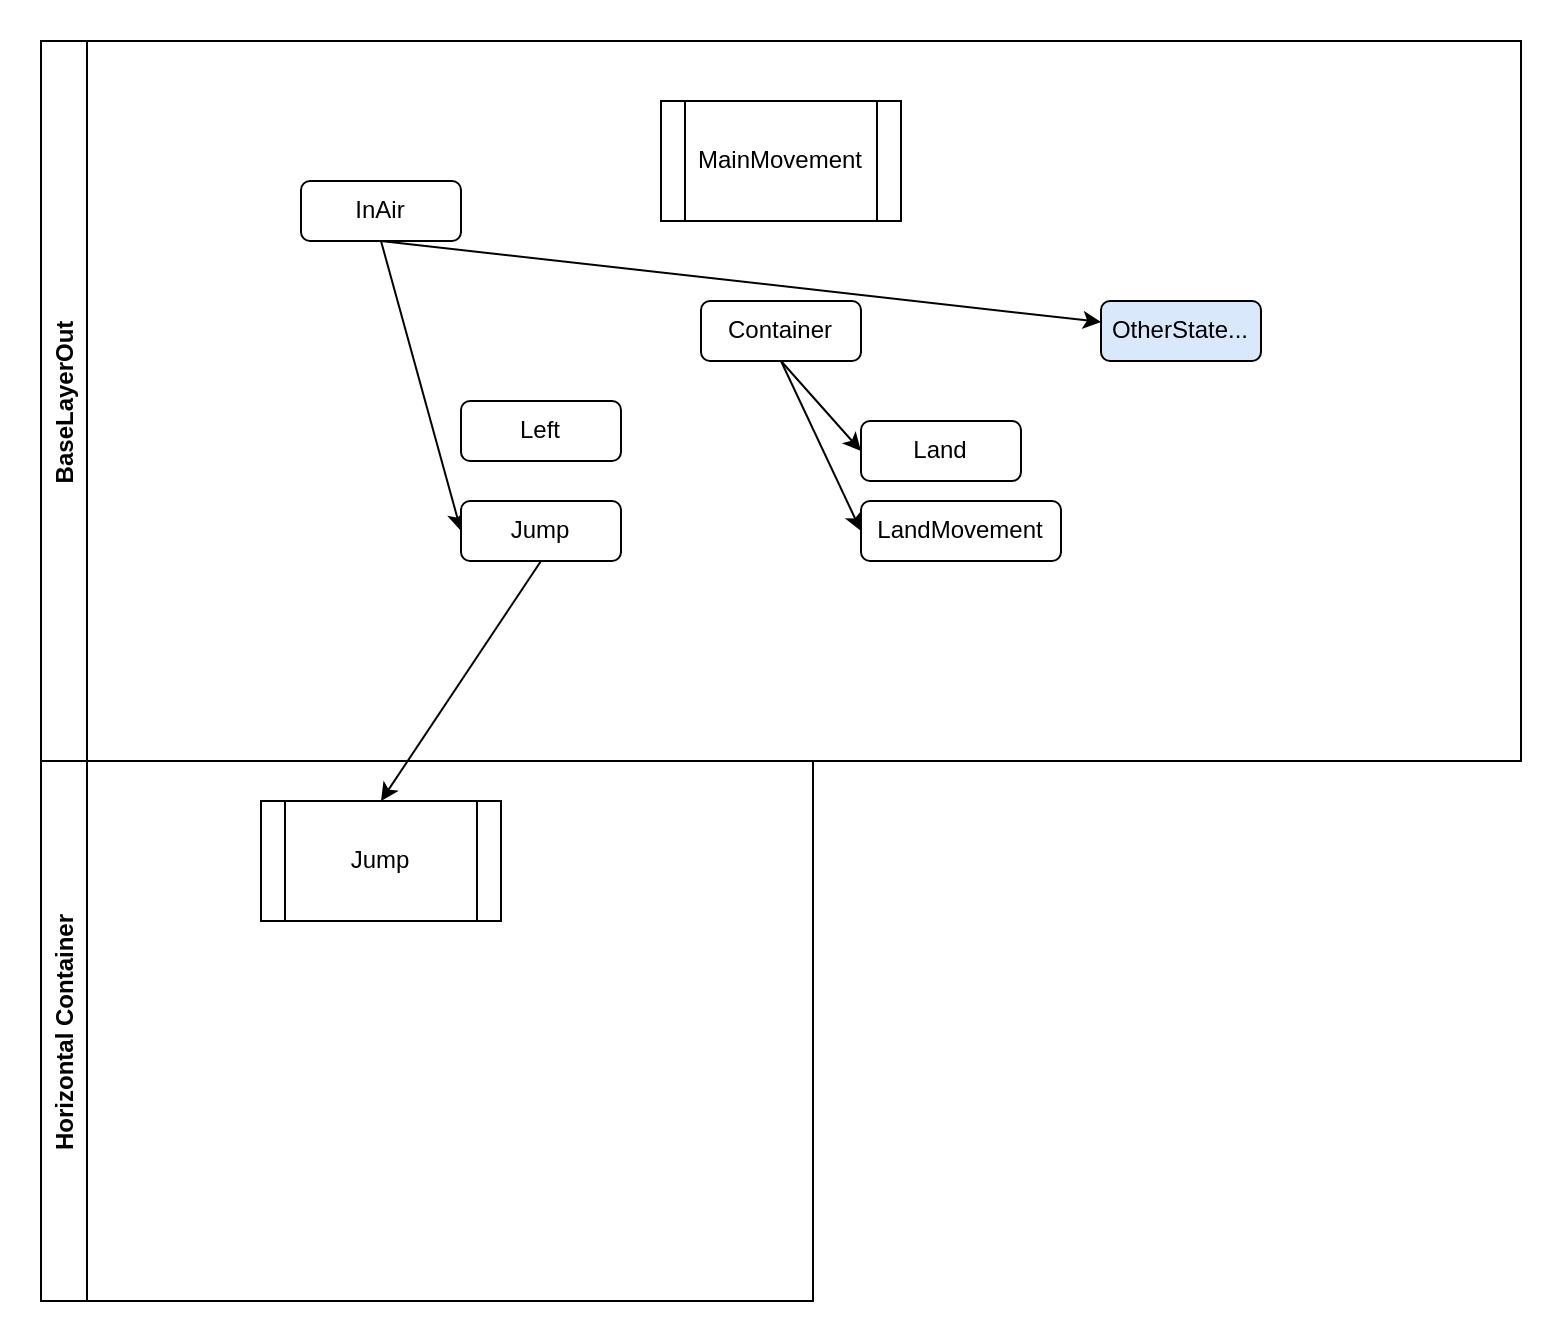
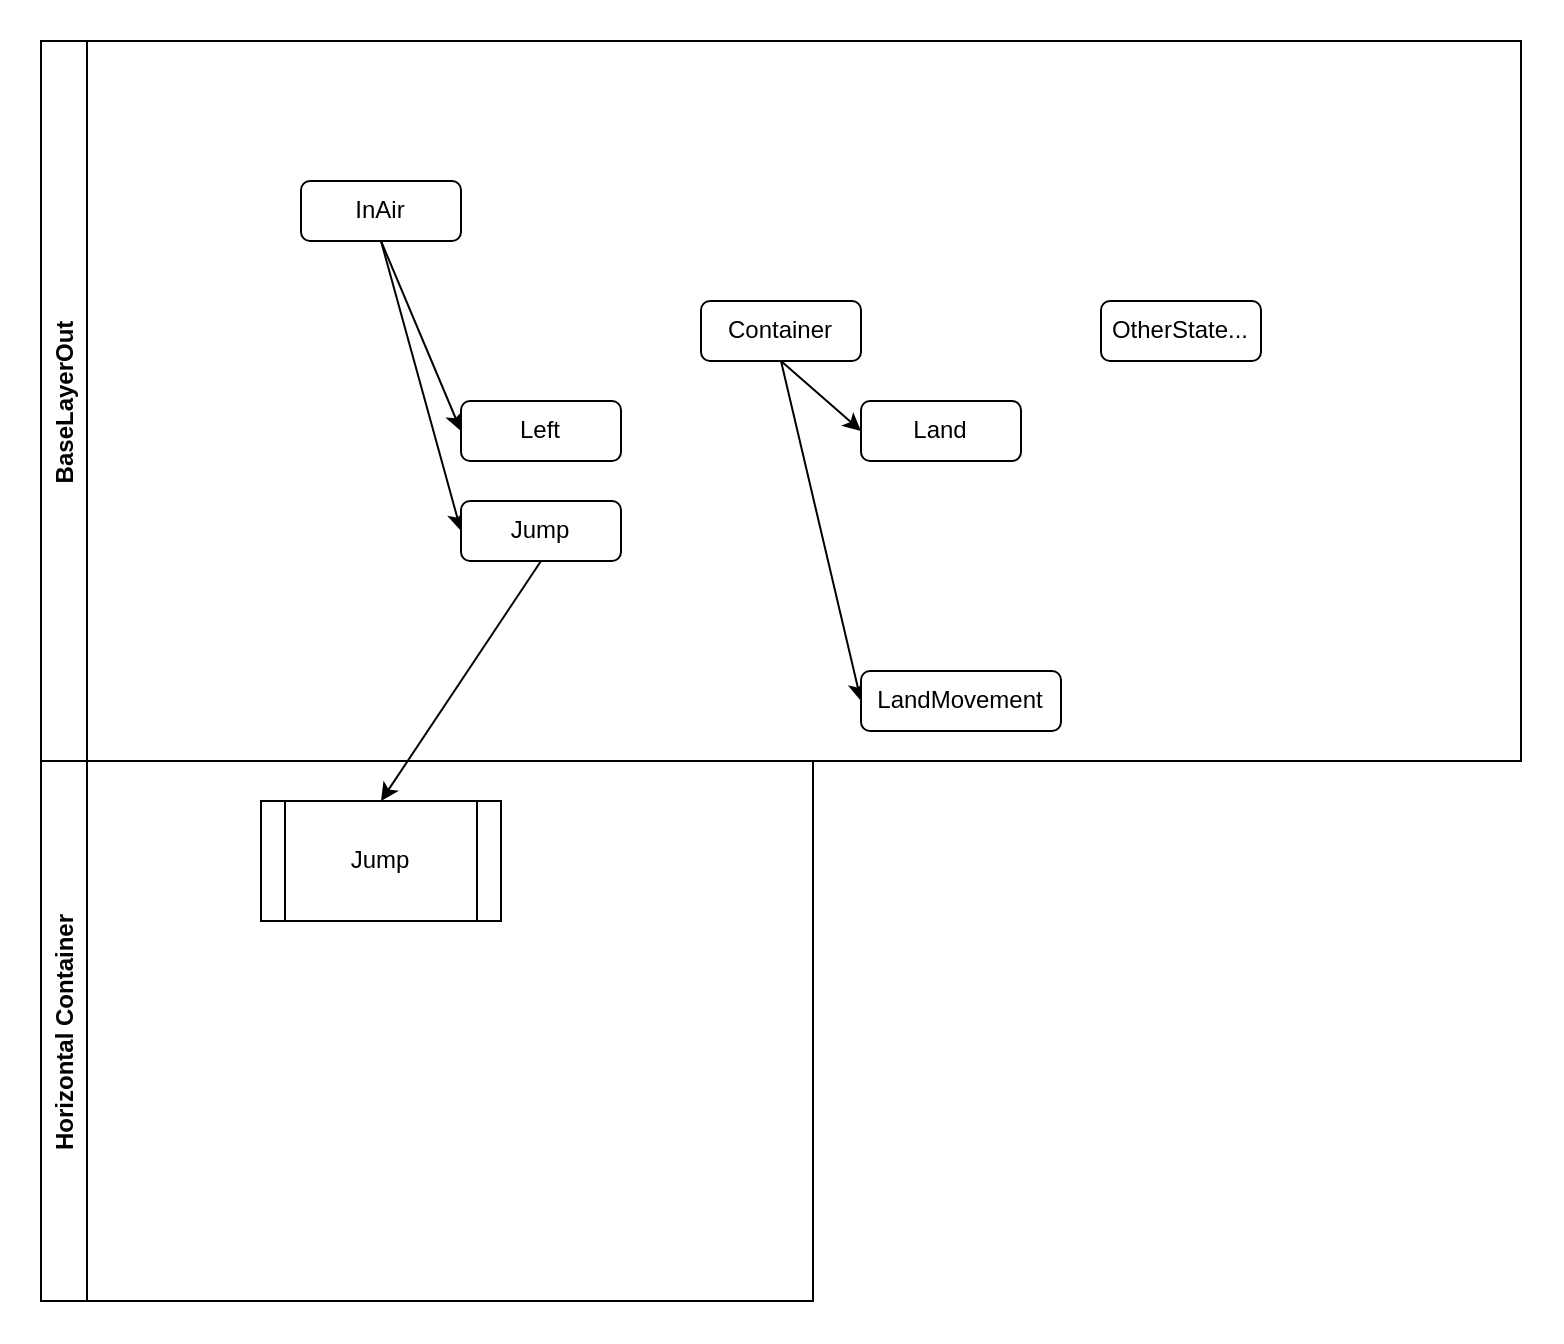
node "MainMovement": removed
edge "InAir" -> "OtherState...": now "InAir" -> "Left"
node "OtherState...": fillcolor #dae8fc -> #ffffff
node "Land": moved (941, 451) -> (941, 431)
node "LandMovement": moved (961, 531) -> (961, 701)
